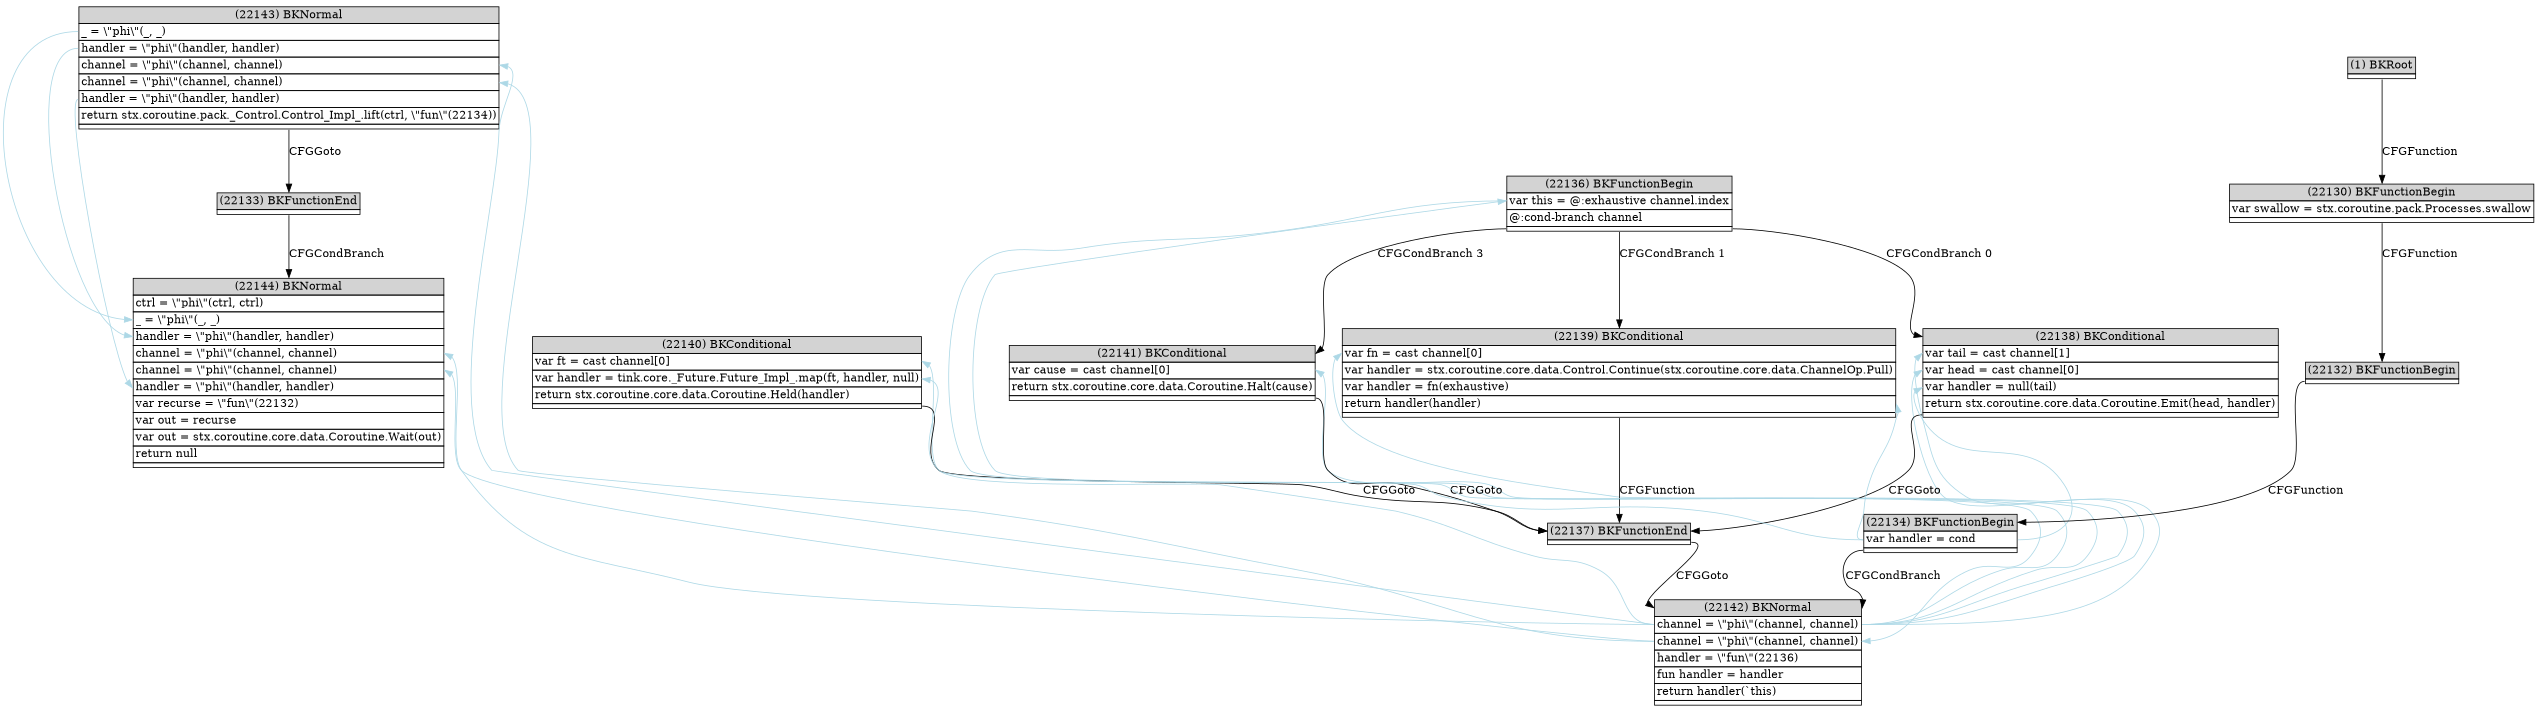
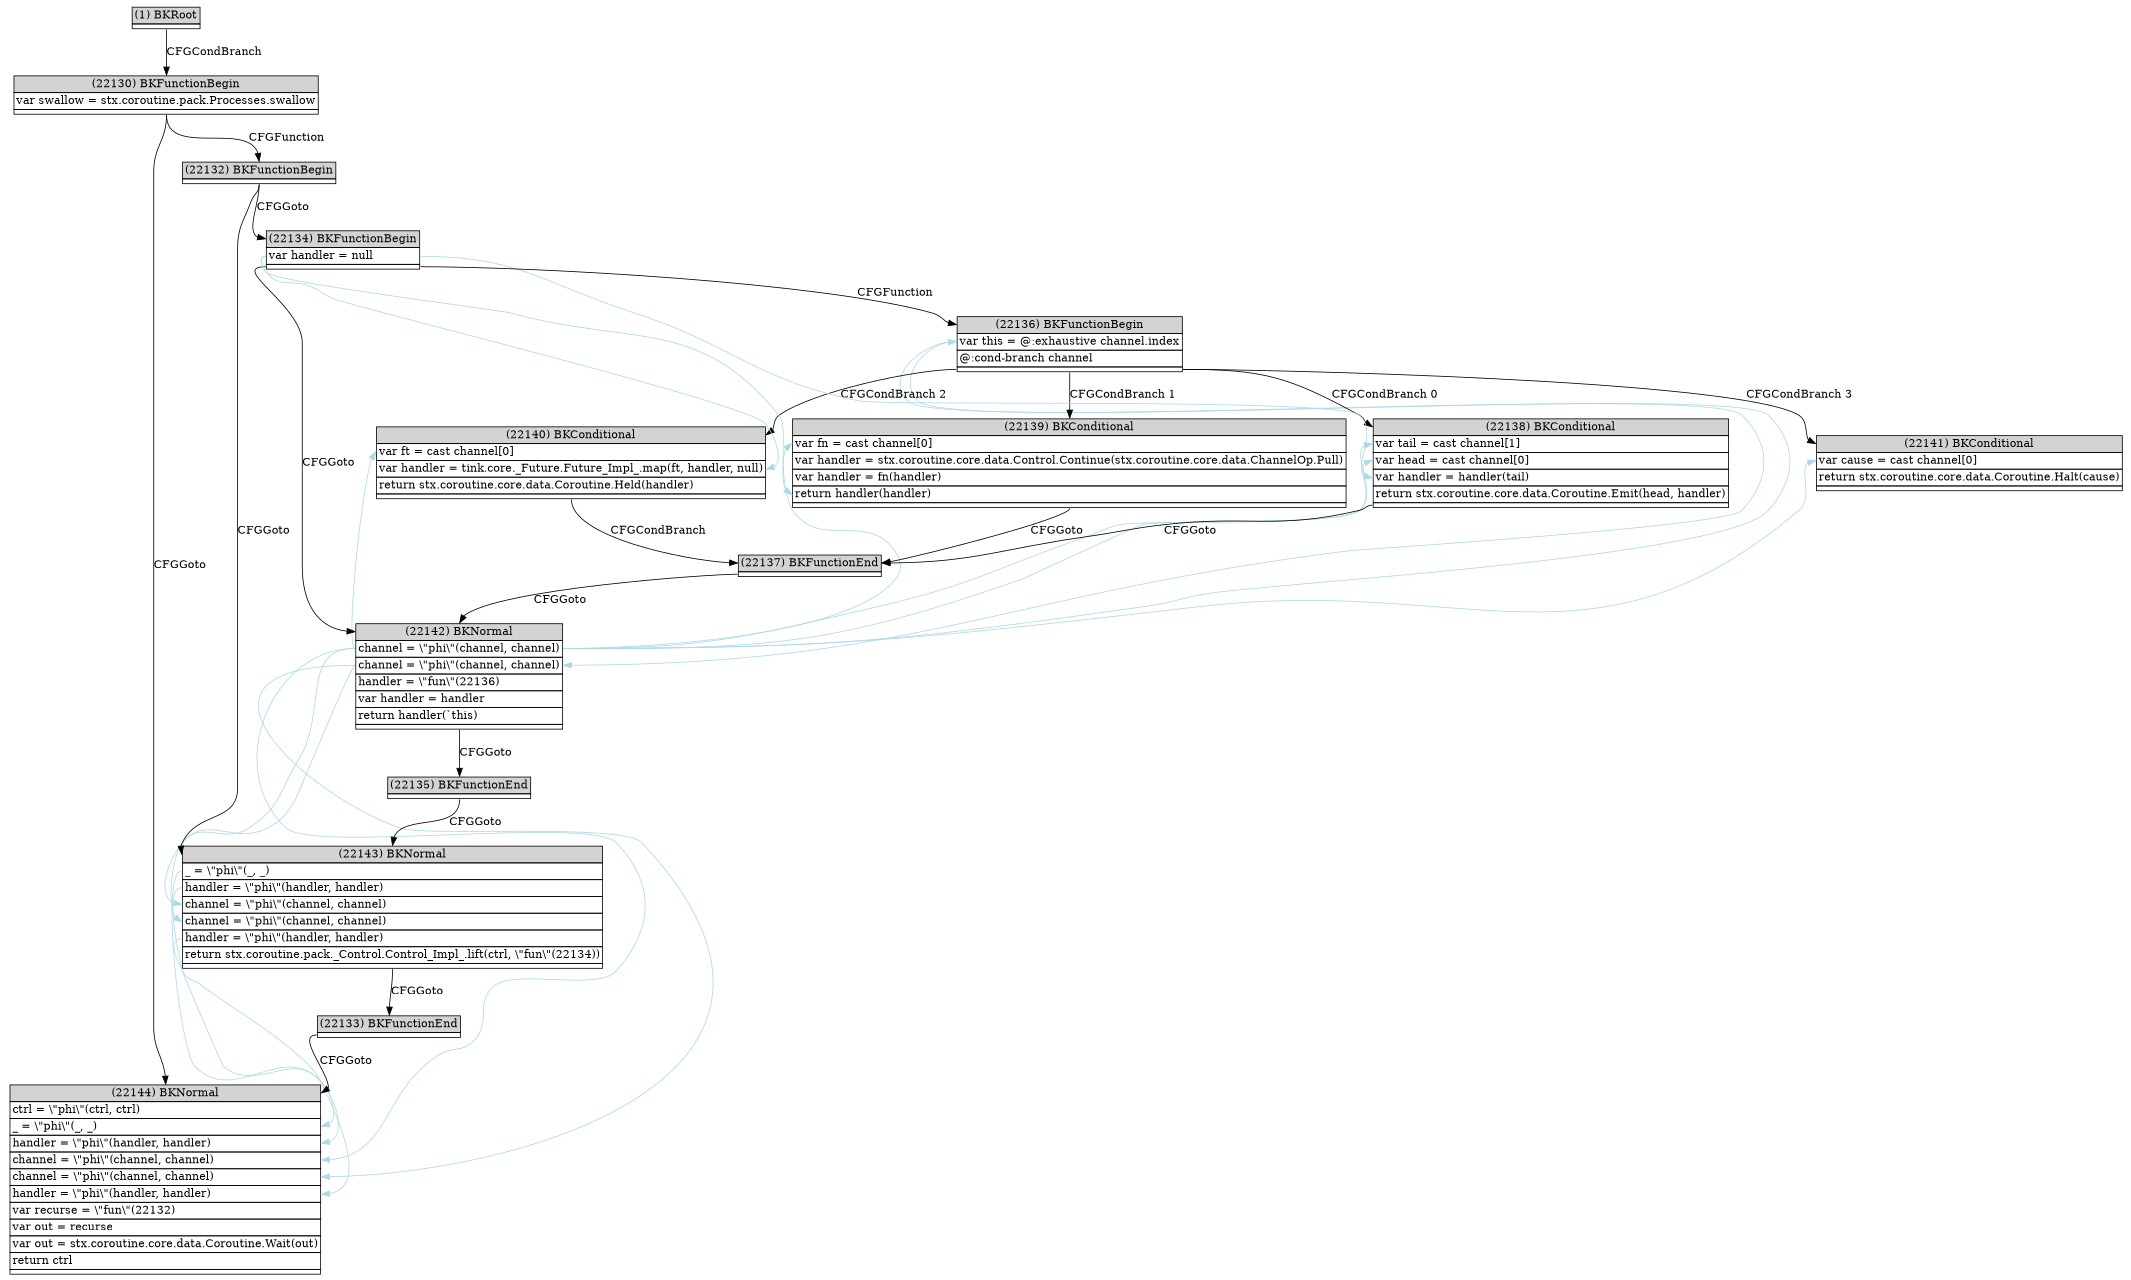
edge "(1) BKRoot" -> "(22130) BKFunctionBegin": label "CFGFunction" -> "CFGCondBranch"
edge "(22133) BKFunctionEnd" -> "(22144) BKNormal": label "CFGCondBranch" -> "CFGGoto"
edge "(22134) BKFunctionBegin" -> "(22136) BKFunctionBegin": added, label "CFGFunction"
edge "(22136) BKFunctionBegin" -> "(22140) BKConditional": added, label "CFGCondBranch 2"
node "(22139) BKConditional": text "var handler = fn(exhaustive)" -> "var handler = fn(handler)"
node "(22138) BKConditional": text "var handler = null(tail)" -> "var handler = handler(tail)"
node "(22144) BKNormal": text "return null" -> "return ctrl"
edge "(22141) BKConditional" -> "(22137) BKFunctionEnd": removed, label "CFGGoto"
edge "(22140) BKConditional" -> "(22137) BKFunctionEnd": label "CFGGoto" -> "CFGCondBranch"
edge "(22139) BKConditional" -> "(22137) BKFunctionEnd": label "CFGFunction" -> "CFGGoto"
edge "(22132) BKFunctionBegin" -> "(22134) BKFunctionBegin": label "CFGFunction" -> "CFGGoto"
edge "(22132) BKFunctionBegin" -> "(22143) BKNormal": added, label "CFGGoto"
node "(22134) BKFunctionBegin": text "var handler = cond" -> "var handler = null"
edge "(22134) BKFunctionBegin" -> "(22142) BKNormal": label "CFGCondBranch" -> "CFGGoto"
edge "(22130) BKFunctionBegin" -> "(22144) BKNormal": added, label "CFGGoto"
node "(22142) BKNormal": text "fun handler = handler" -> "var handler = handler"
node "(22135) BKFunctionEnd": added
